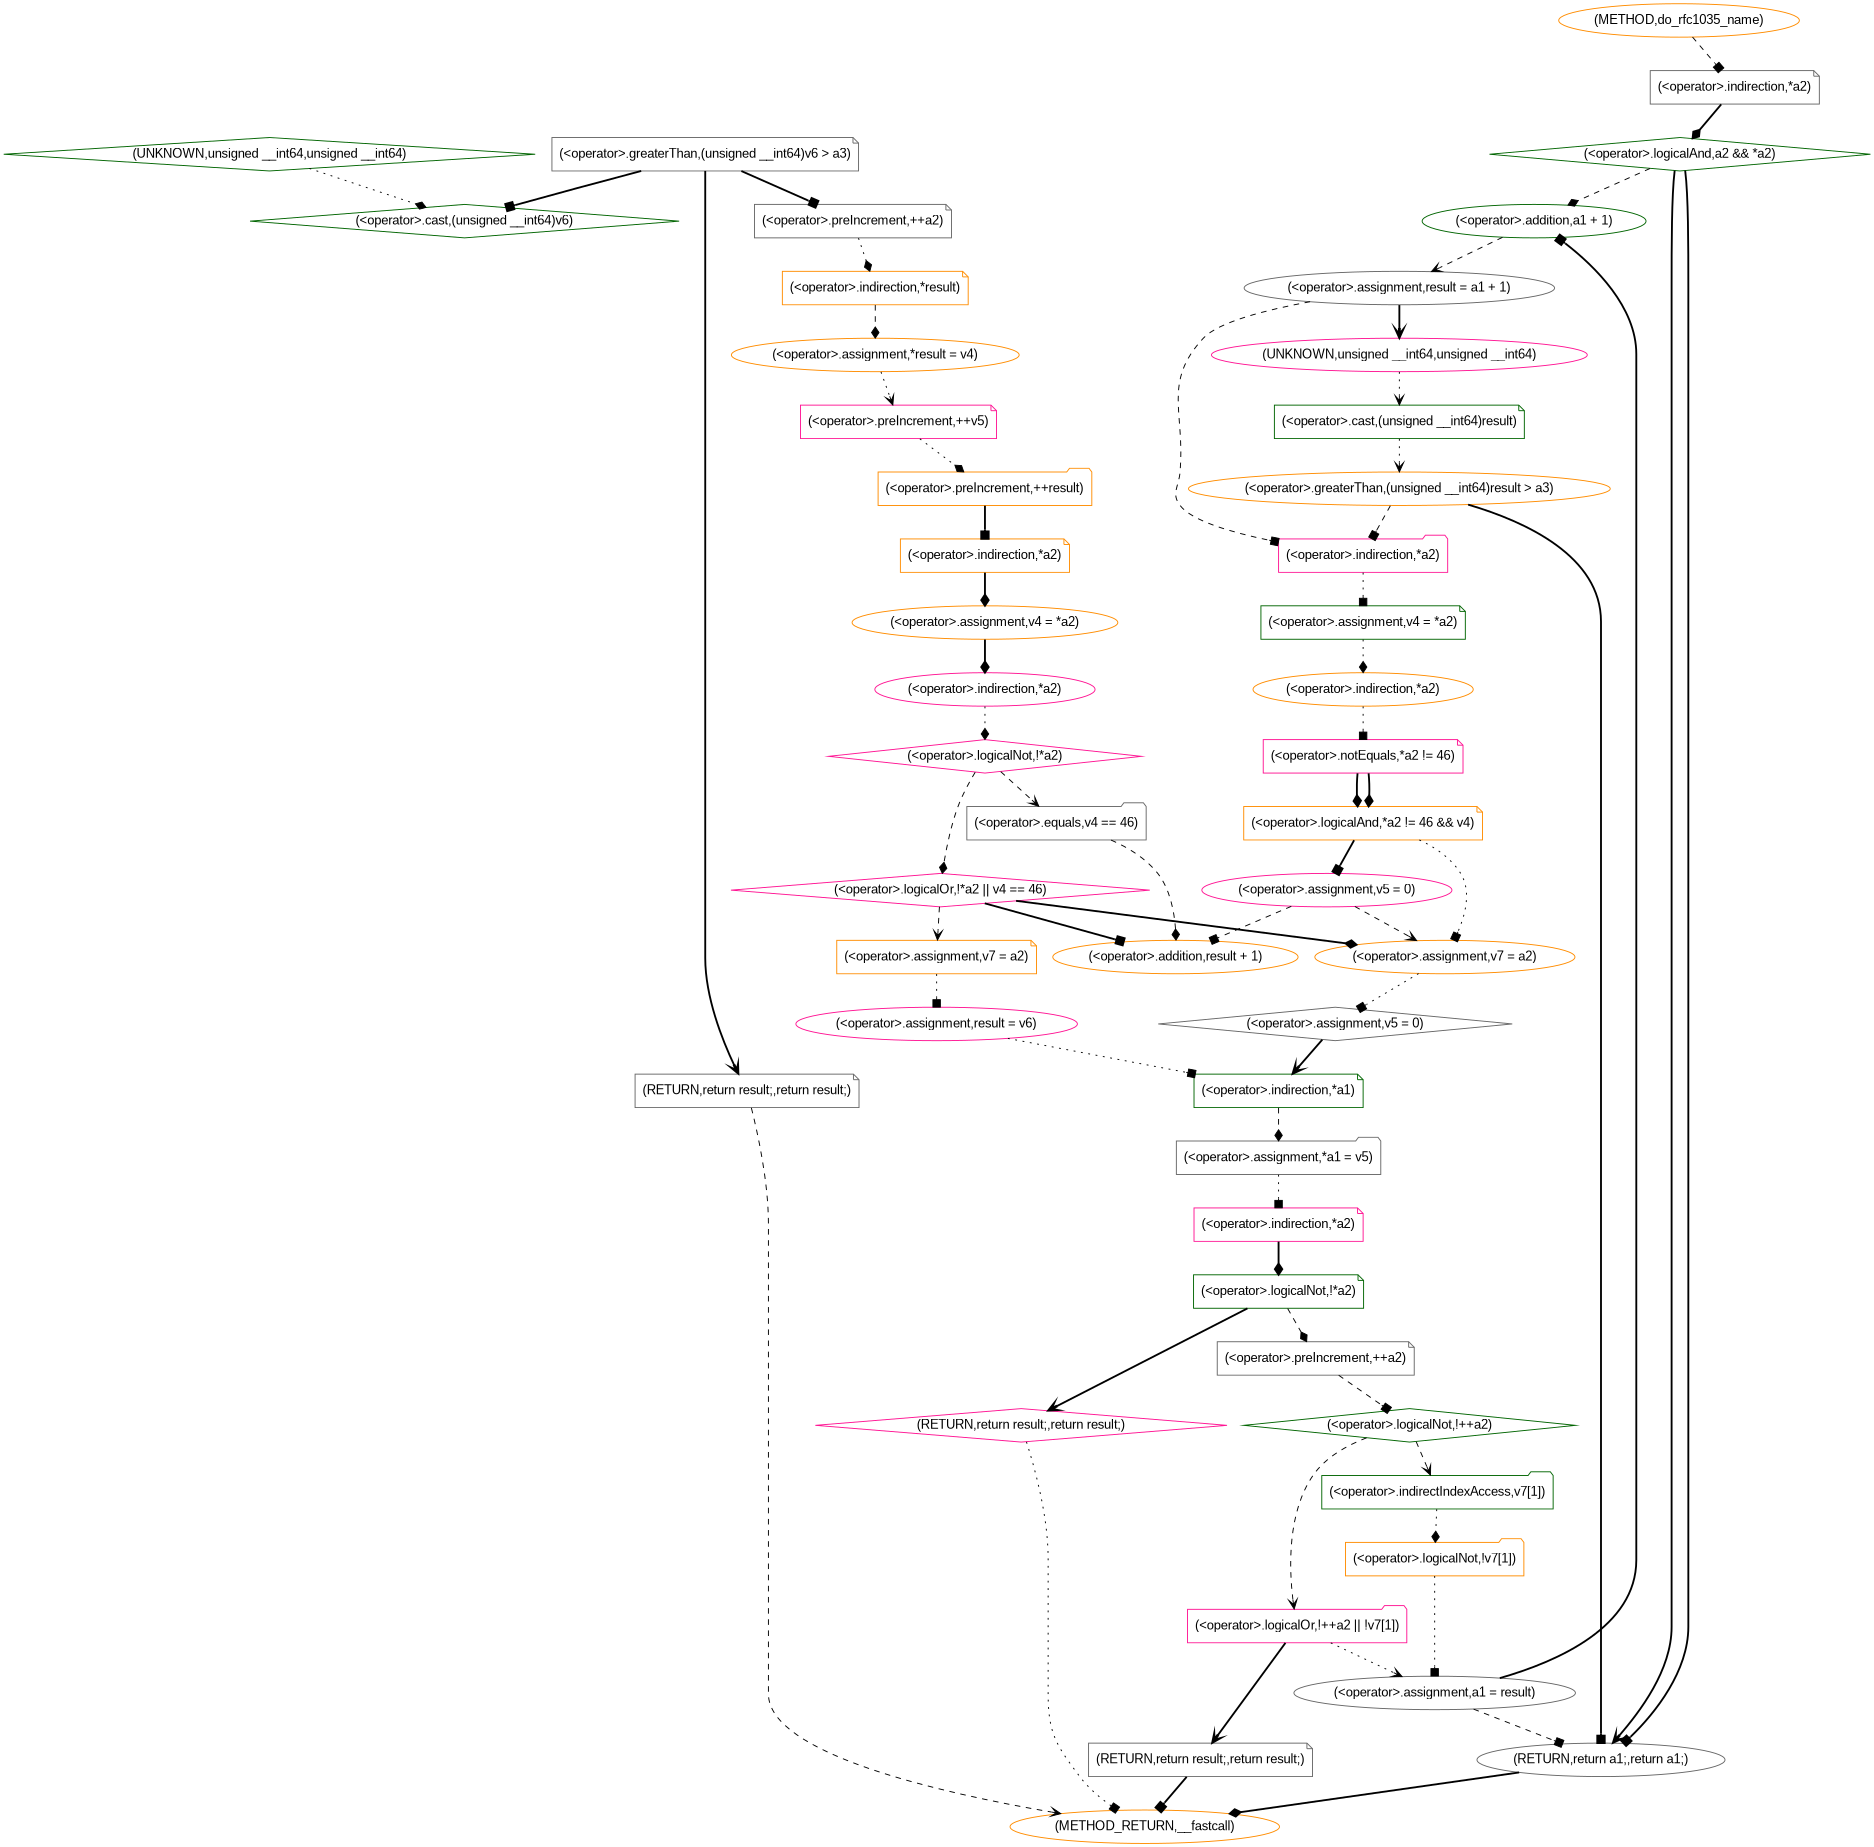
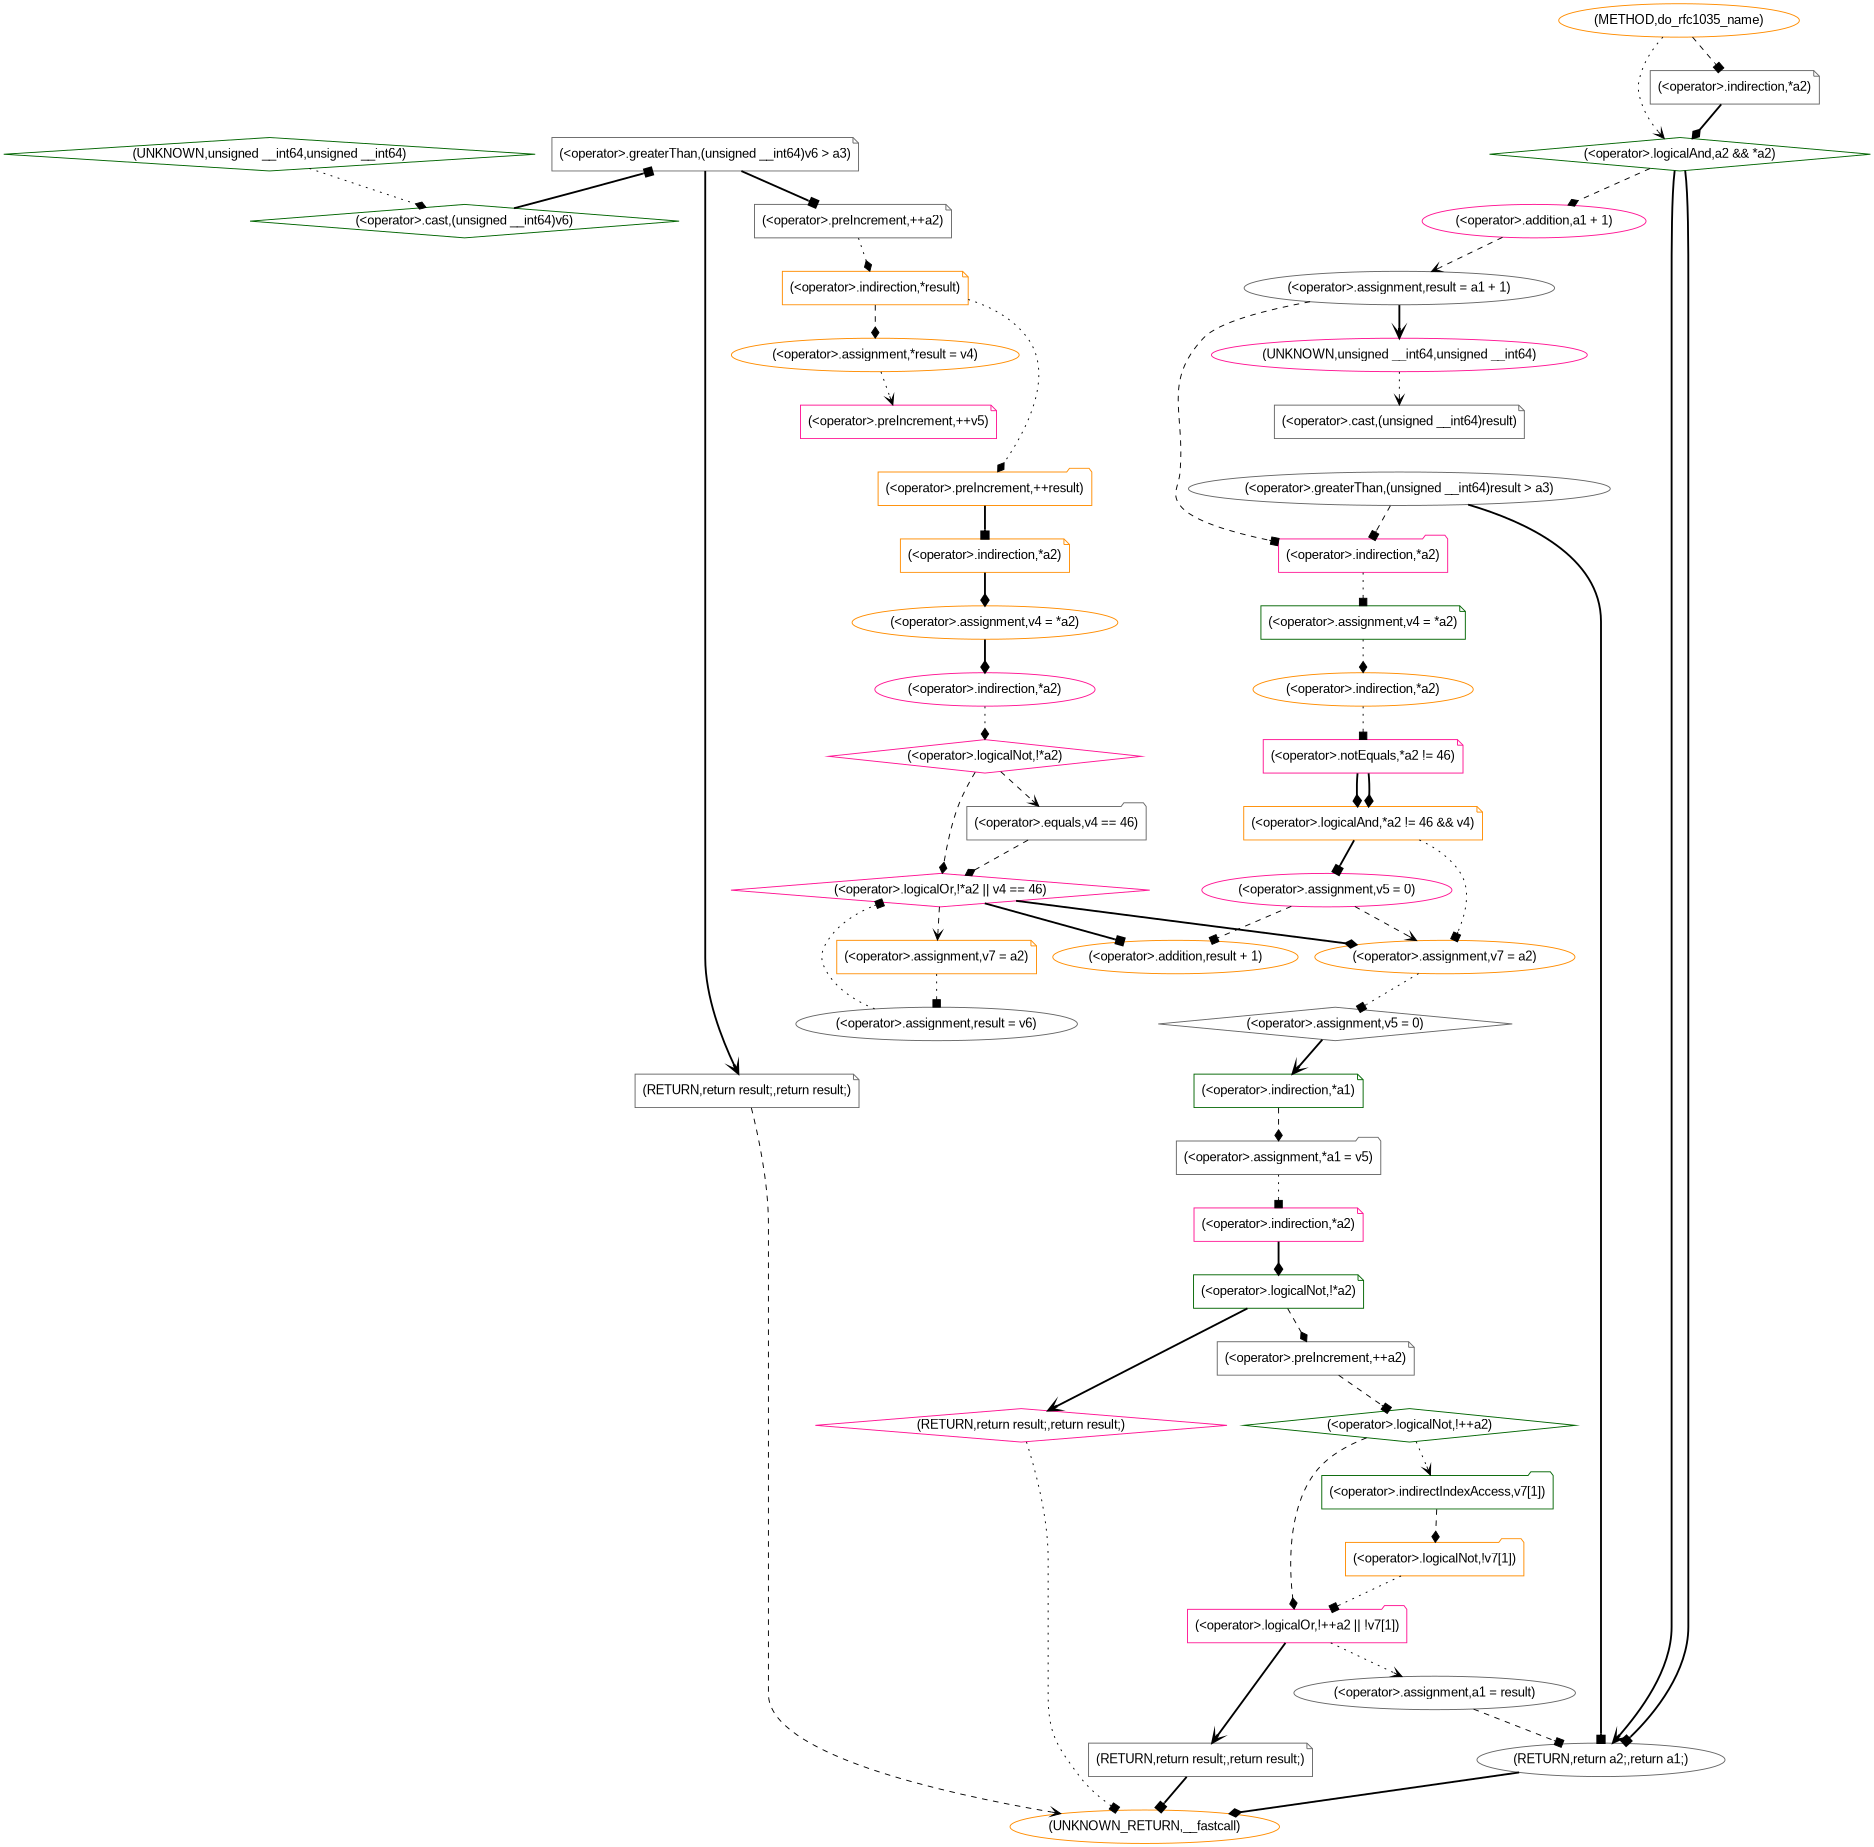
edge "(METHOD,do_rfc1035_name)" -> "(<operator>.logicalAnd,a2 && *a2)": added
edge "(<operator>.greaterThan,(unsigned __int64)v6 > a3)" -> "(<operator>.cast,(unsigned __int64)v6)": reversed
node "(<operator>.addition,a1 + 1)": color darkgreen -> deeppink
node "(<operator>.cast,(unsigned __int64)result)": color darkgreen -> gray40
edge "(<operator>.cast,(unsigned __int64)result)" -> "(<operator>.greaterThan,(unsigned __int64)result > a3)": removed
edge "(<operator>.preIncrement,++v5)" -> "(<operator>.preIncrement,++result)": now "(<operator>.indirection,*result)" -> "(<operator>.preIncrement,++result)"
node "(<operator>.greaterThan,(unsigned __int64)result > a3)": color darkorange -> gray40
edge "(<operator>.equals,v4 == 46)" -> "(<operator>.addition,result + 1)": now "(<operator>.equals,v4 == 46)" -> "(<operator>.logicalOr,!*a2 || v4 == 46)"
edge "(<operator>.assignment,a1 = result)" -> "(<operator>.addition,a1 + 1)": removed
node "(<operator>.assignment,result = v6)": color deeppink -> gray40
edge "(<operator>.assignment,result = v6)" -> "(<operator>.indirection,*a1)": now "(<operator>.assignment,result = v6)" -> "(<operator>.logicalOr,!*a2 || v4 == 46)"
edge "(<operator>.logicalNot,!++a2)" -> "(<operator>.indirectIndexAccess,v7[1])": style dashed -> dotted
edge "(<operator>.logicalNot,!++a2)" -> "(<operator>.logicalOr,!++a2 || !v7[1])": arrowhead vee -> diamond
edge "(<operator>.indirectIndexAccess,v7[1])" -> "(<operator>.logicalNot,!v7[1])": style dotted -> dashed
edge "(<operator>.logicalNot,!v7[1])" -> "(<operator>.assignment,a1 = result)": now "(<operator>.logicalNot,!v7[1])" -> "(<operator>.logicalOr,!++a2 || !v7[1])"
node "(RETURN,return a1;,return a1;)": label "(RETURN,return a1;,return a1;)" -> "(RETURN,return a2;,return a1;)"
node "(METHOD_RETURN,__fastcall)": label "(METHOD_RETURN,__fastcall)" -> "(UNKNOWN_RETURN,__fastcall)"
